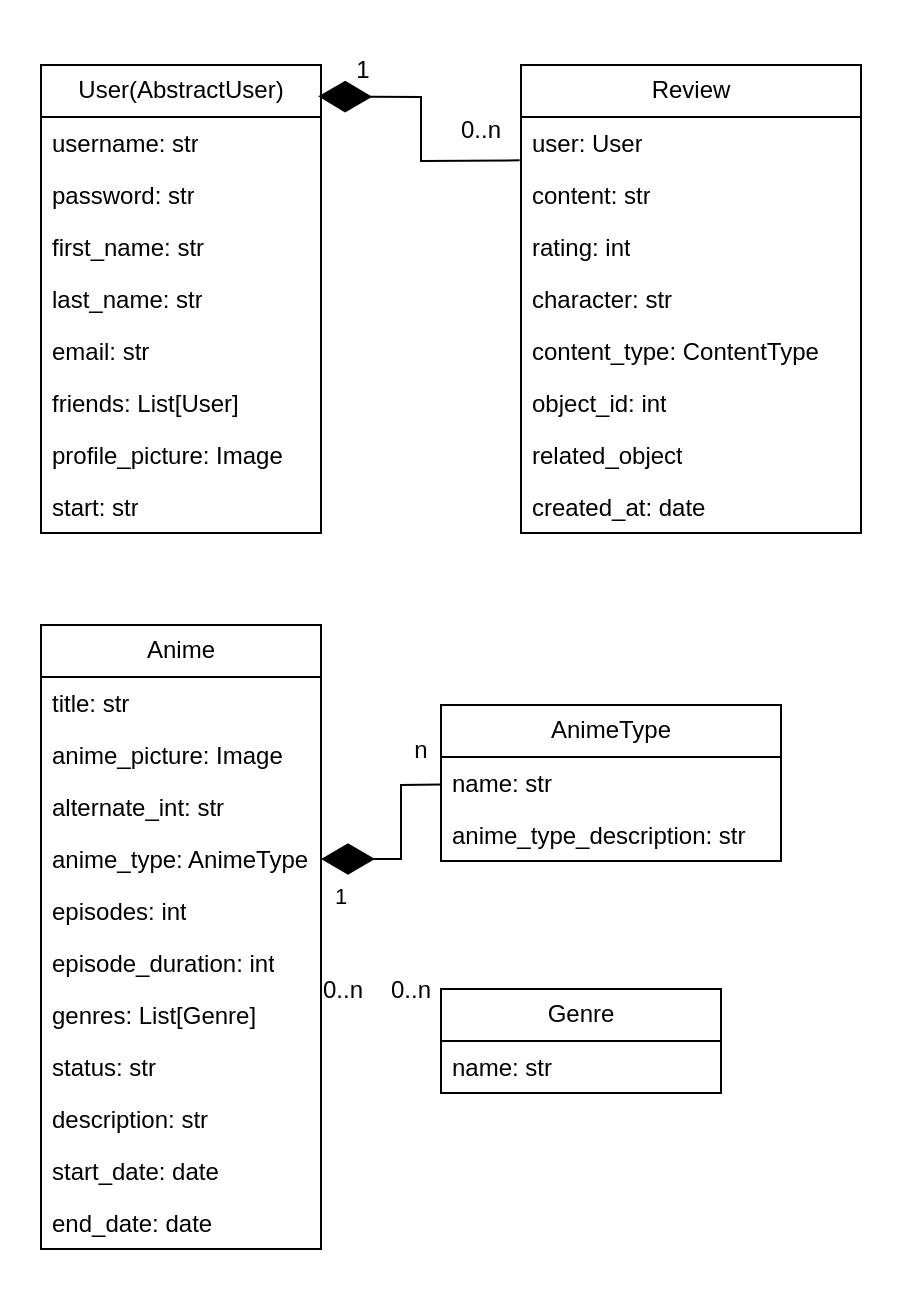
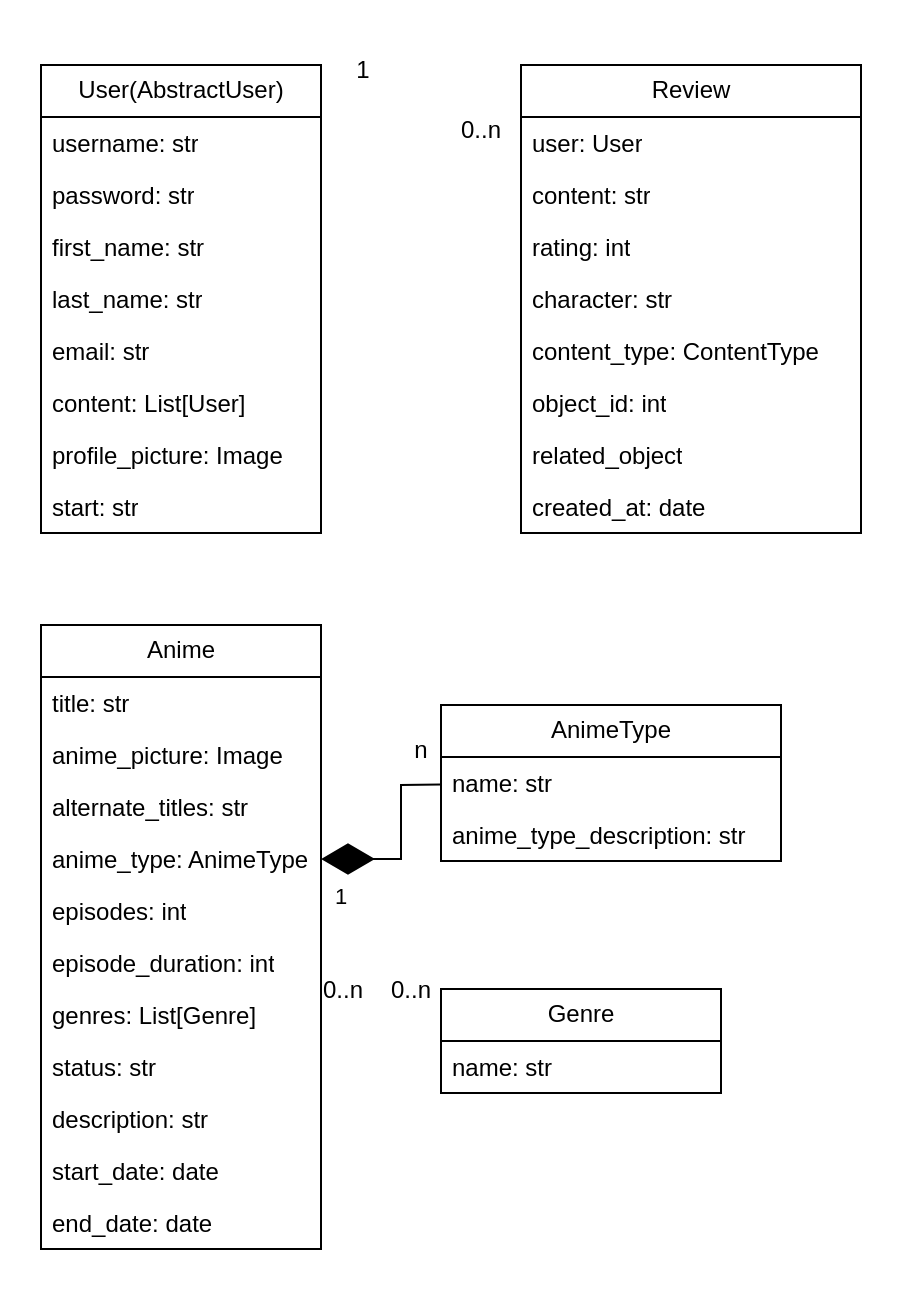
edge "user: User" -> "User(AbstractUser)": removed
node "friends: List[User]": label "friends: List[User]" -> "content: List[User]"
node "alternate_int: str": label "alternate_int: str" -> "alternate_titles: str"
